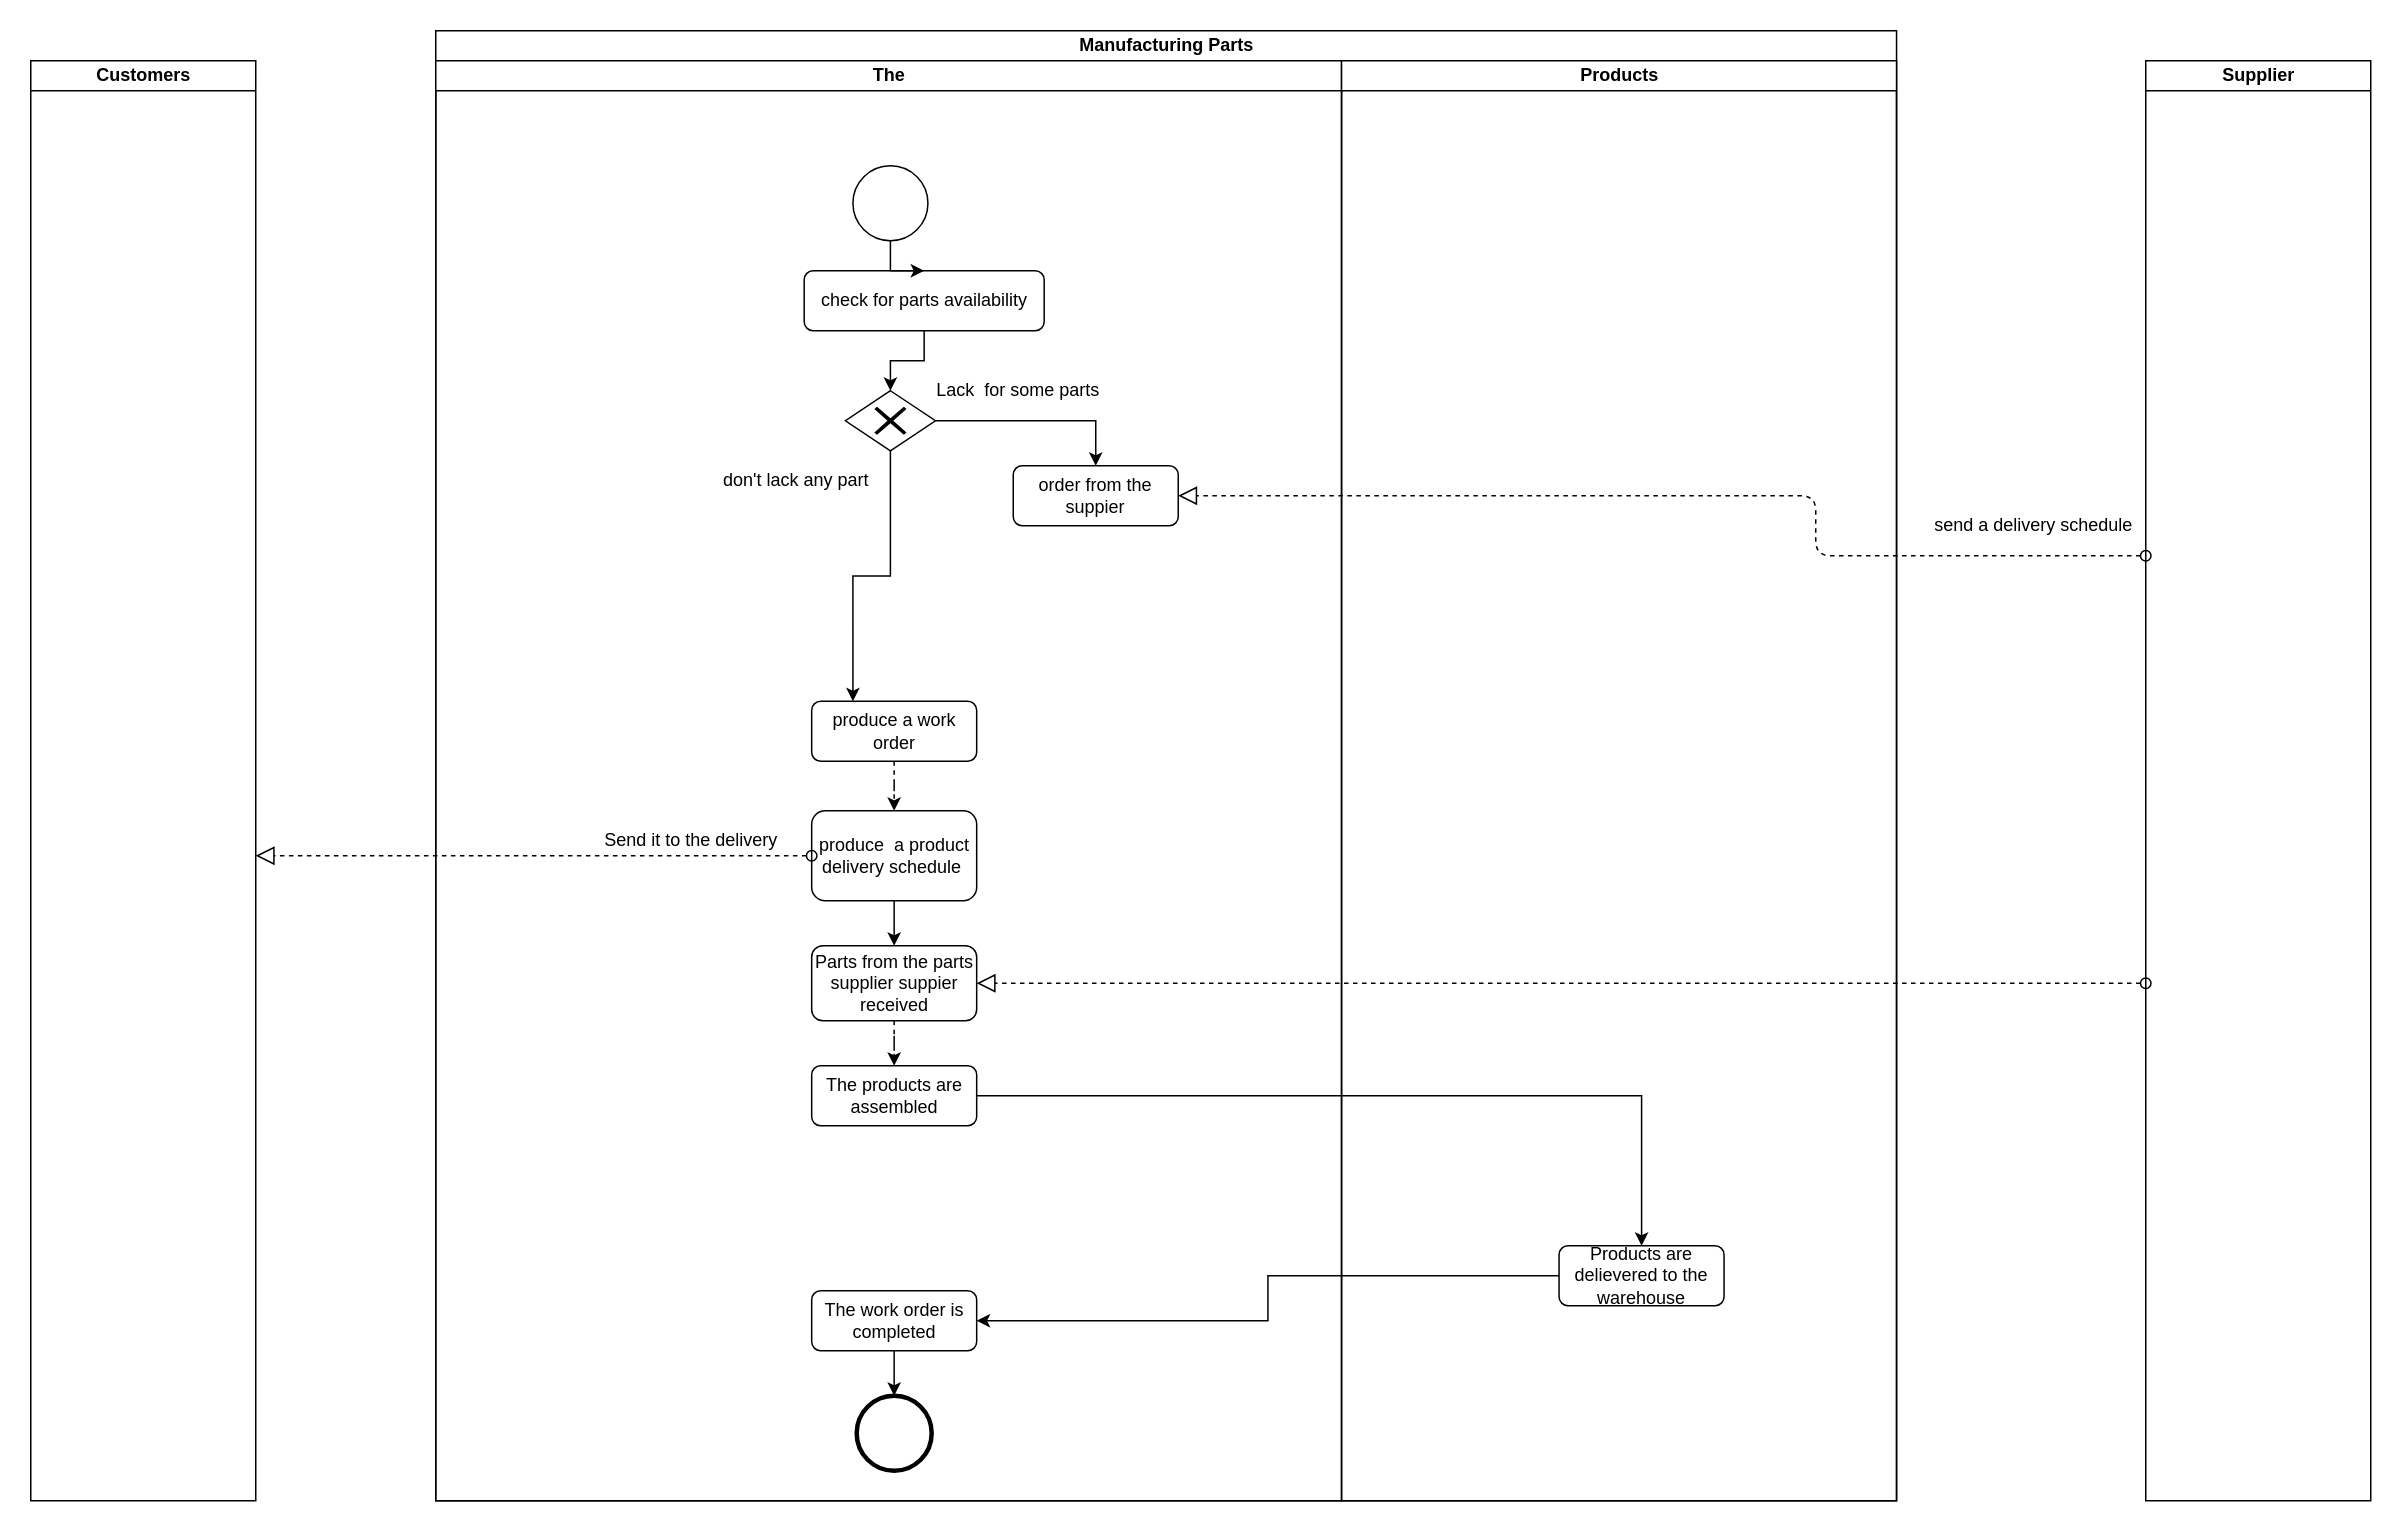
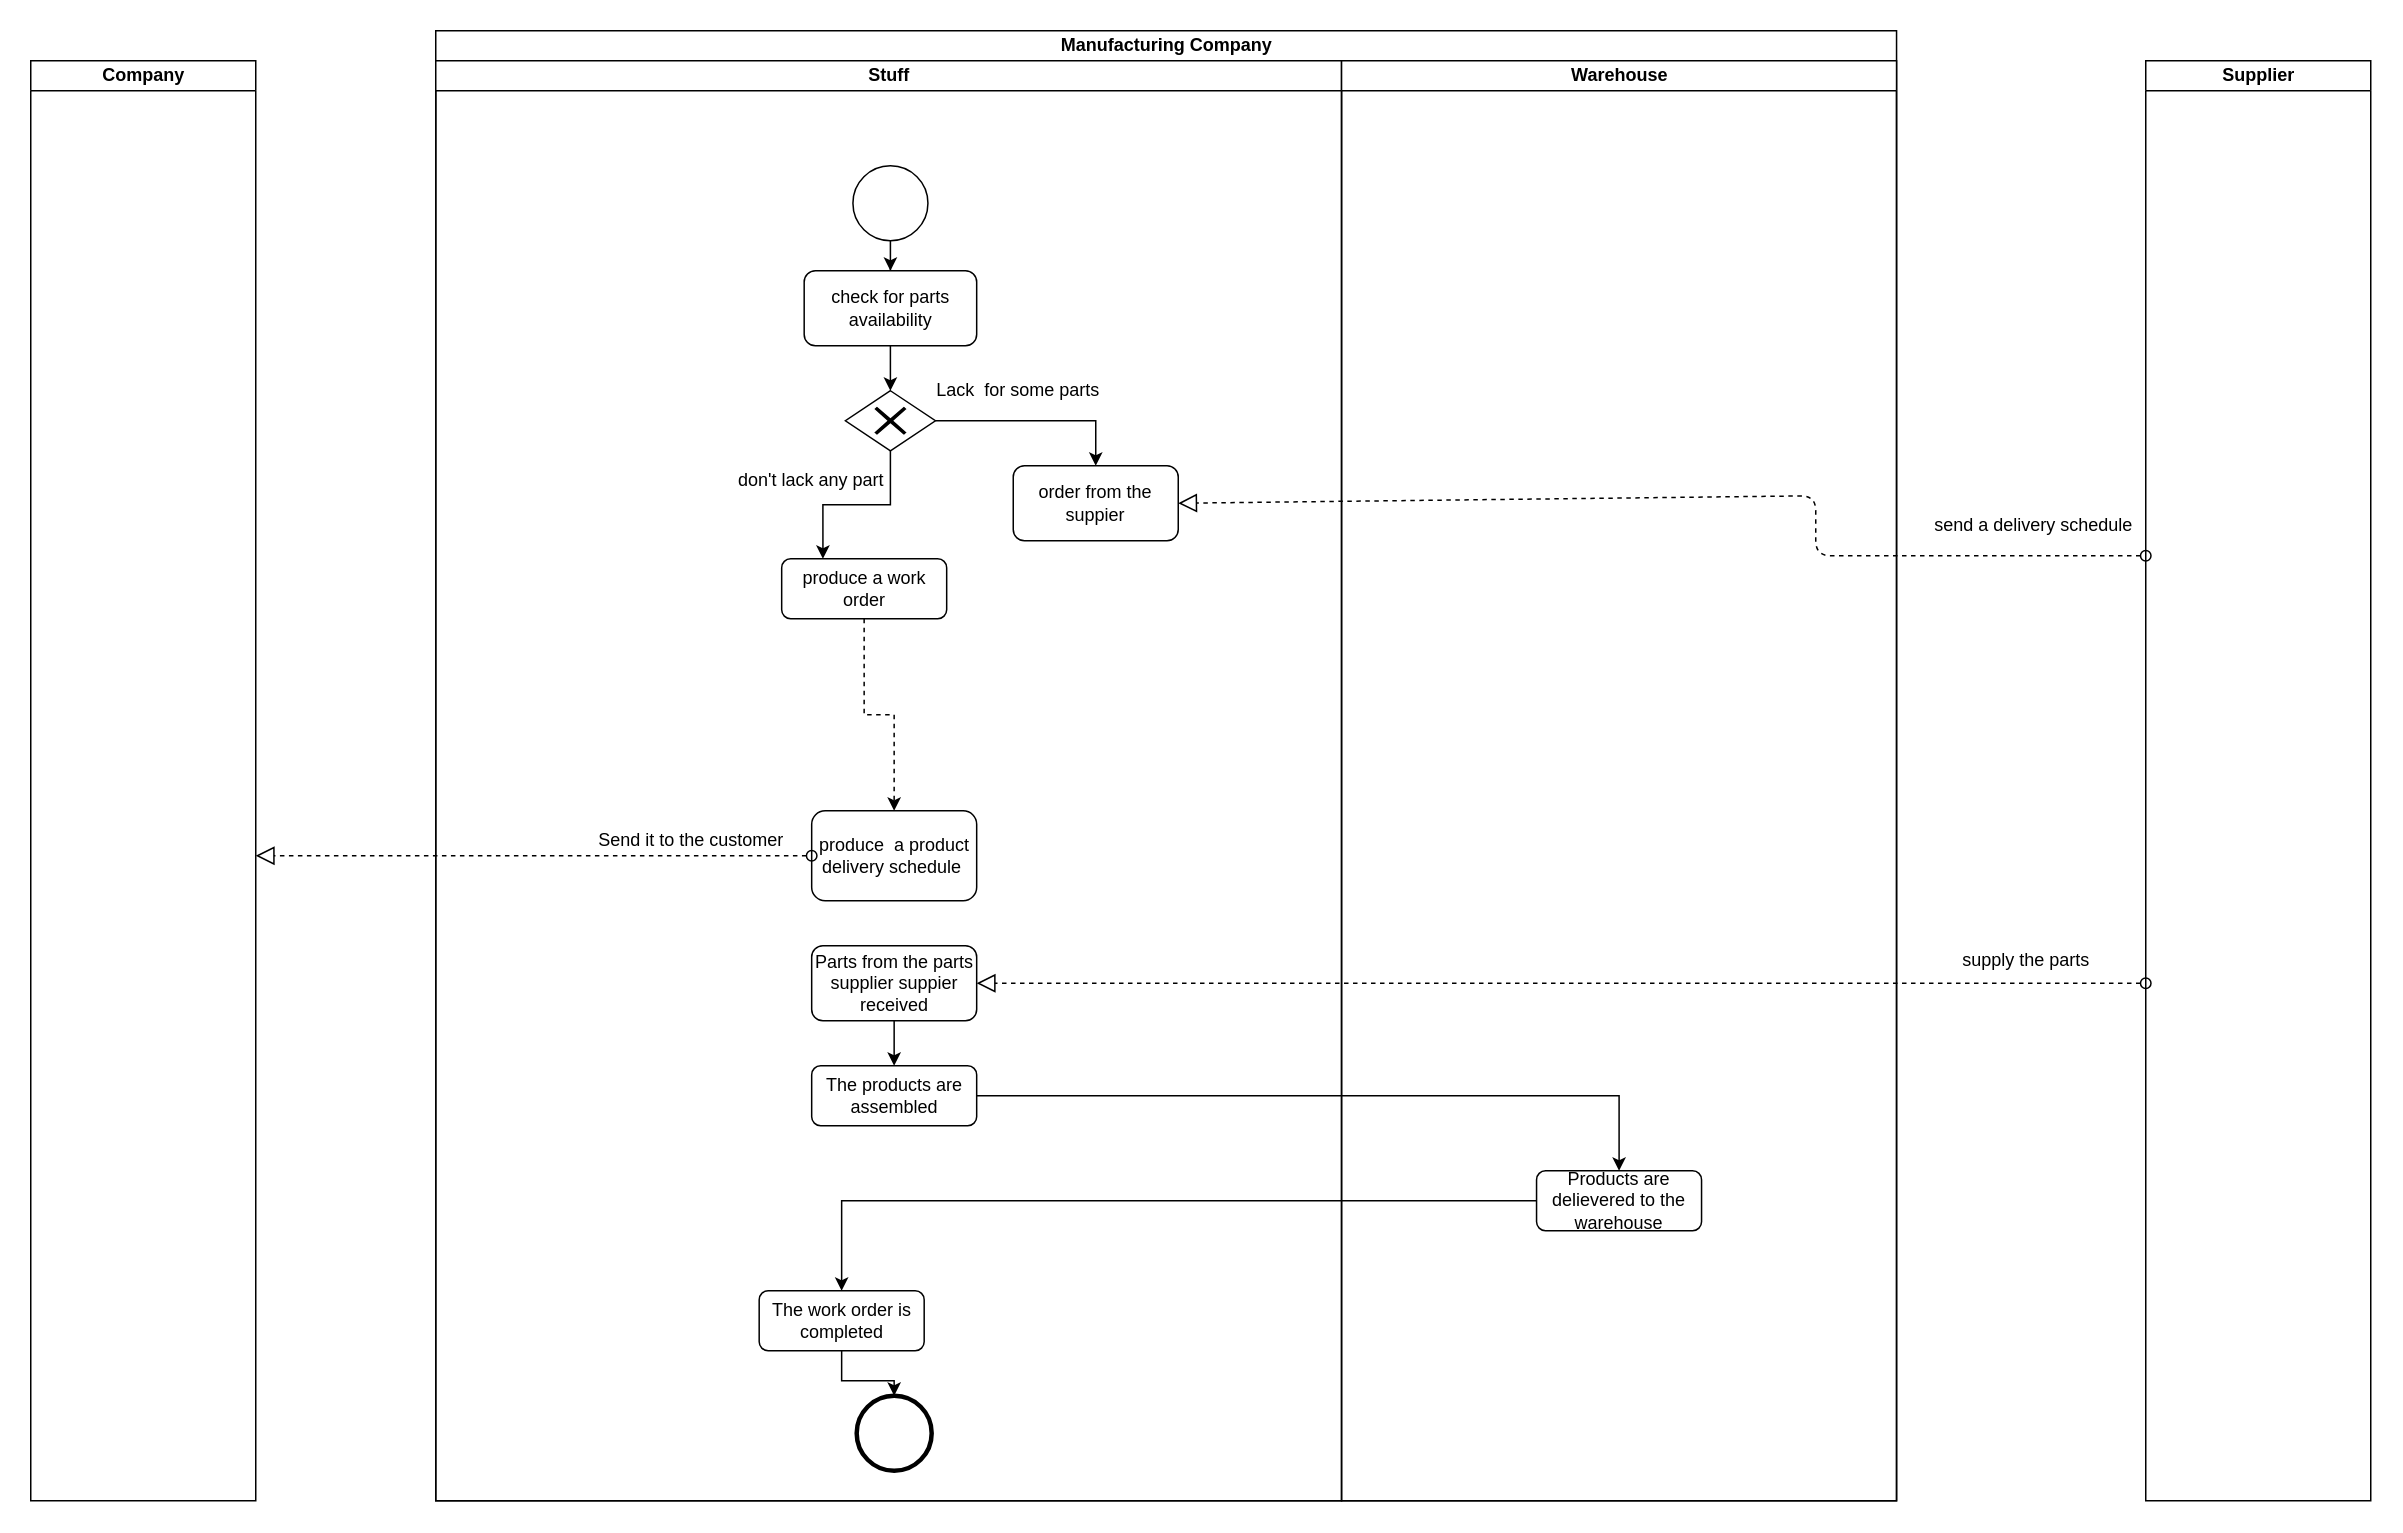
node "Manufacturing Parts": label "Manufacturing Parts" -> "Manufacturing Company"
node "Customers": label "Customers" -> "Company"
node "The": label "The" -> "Stuff"
node "Products": label "Products" -> "Warehouse"
node "check for parts availability": size 240x60 -> 173x75
node "don't lack any part": moved (796, 481) -> (811, 481)
node "order from the suppier": size 165x60 -> 165x75
node "produce a work order": moved (894, 731) -> (864, 589)
node "Send it to the delivery": label "Send it to the delivery" -> "Send it to the customer"
edge "produce a product delivery schedule" -> "Parts from the parts supplier suppier received": removed
node "supply the parts": added
edge "Parts from the parts supplier suppier received" -> "The products are assembled": style dashed -> solid
node "Products are delievered to the warehouse": moved (1642, 1276) -> (1619, 1201)
node "The work order is completed": moved (894, 1321) -> (842, 1321)
